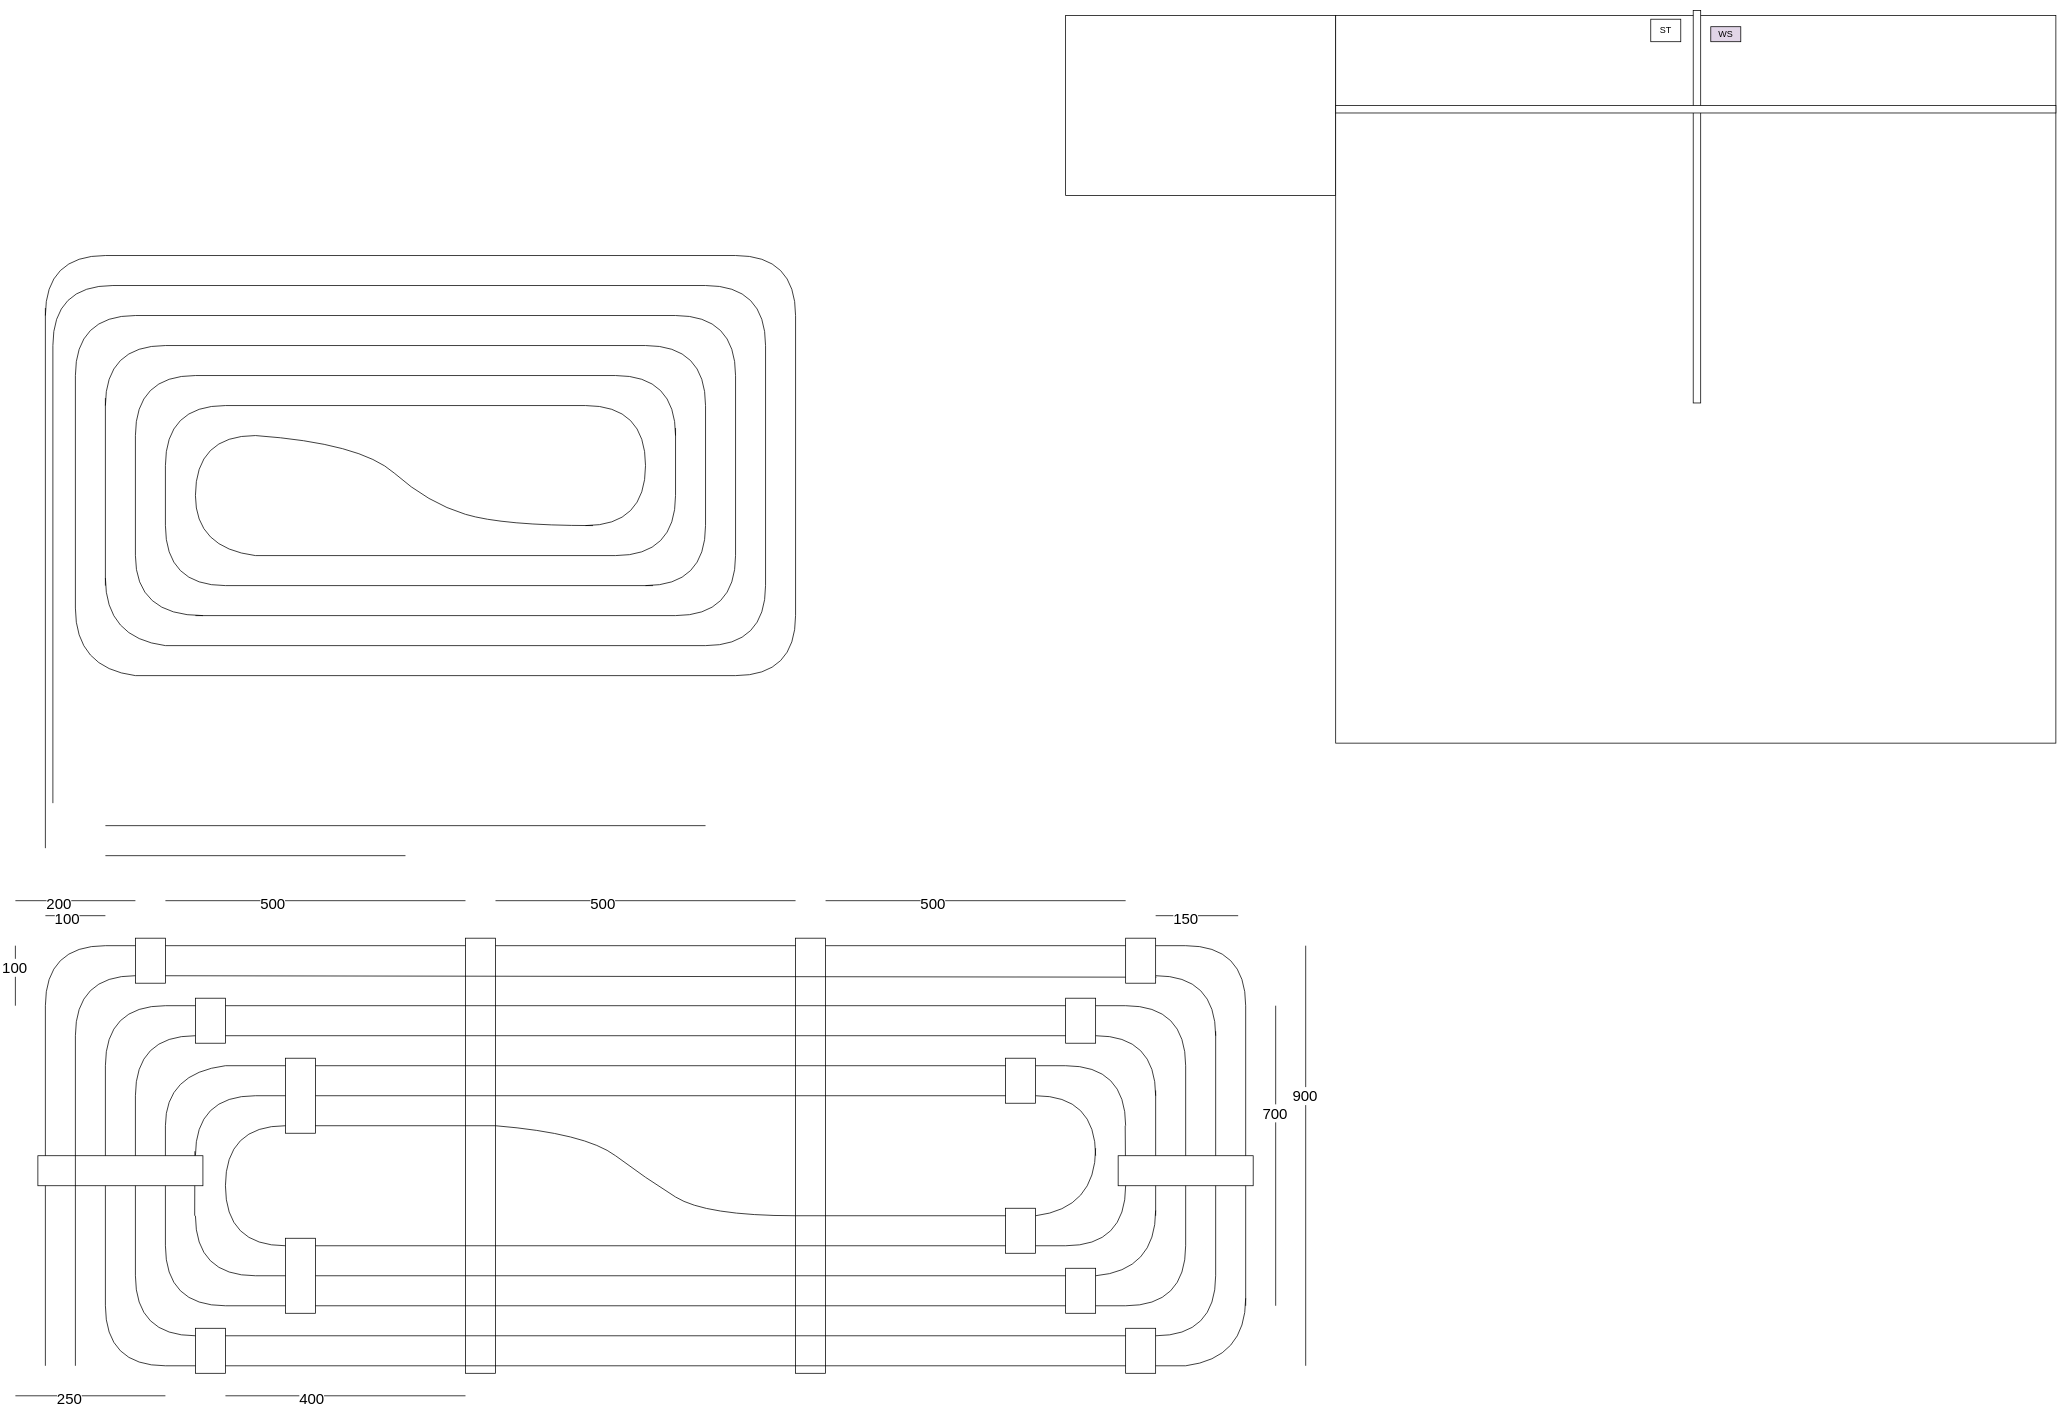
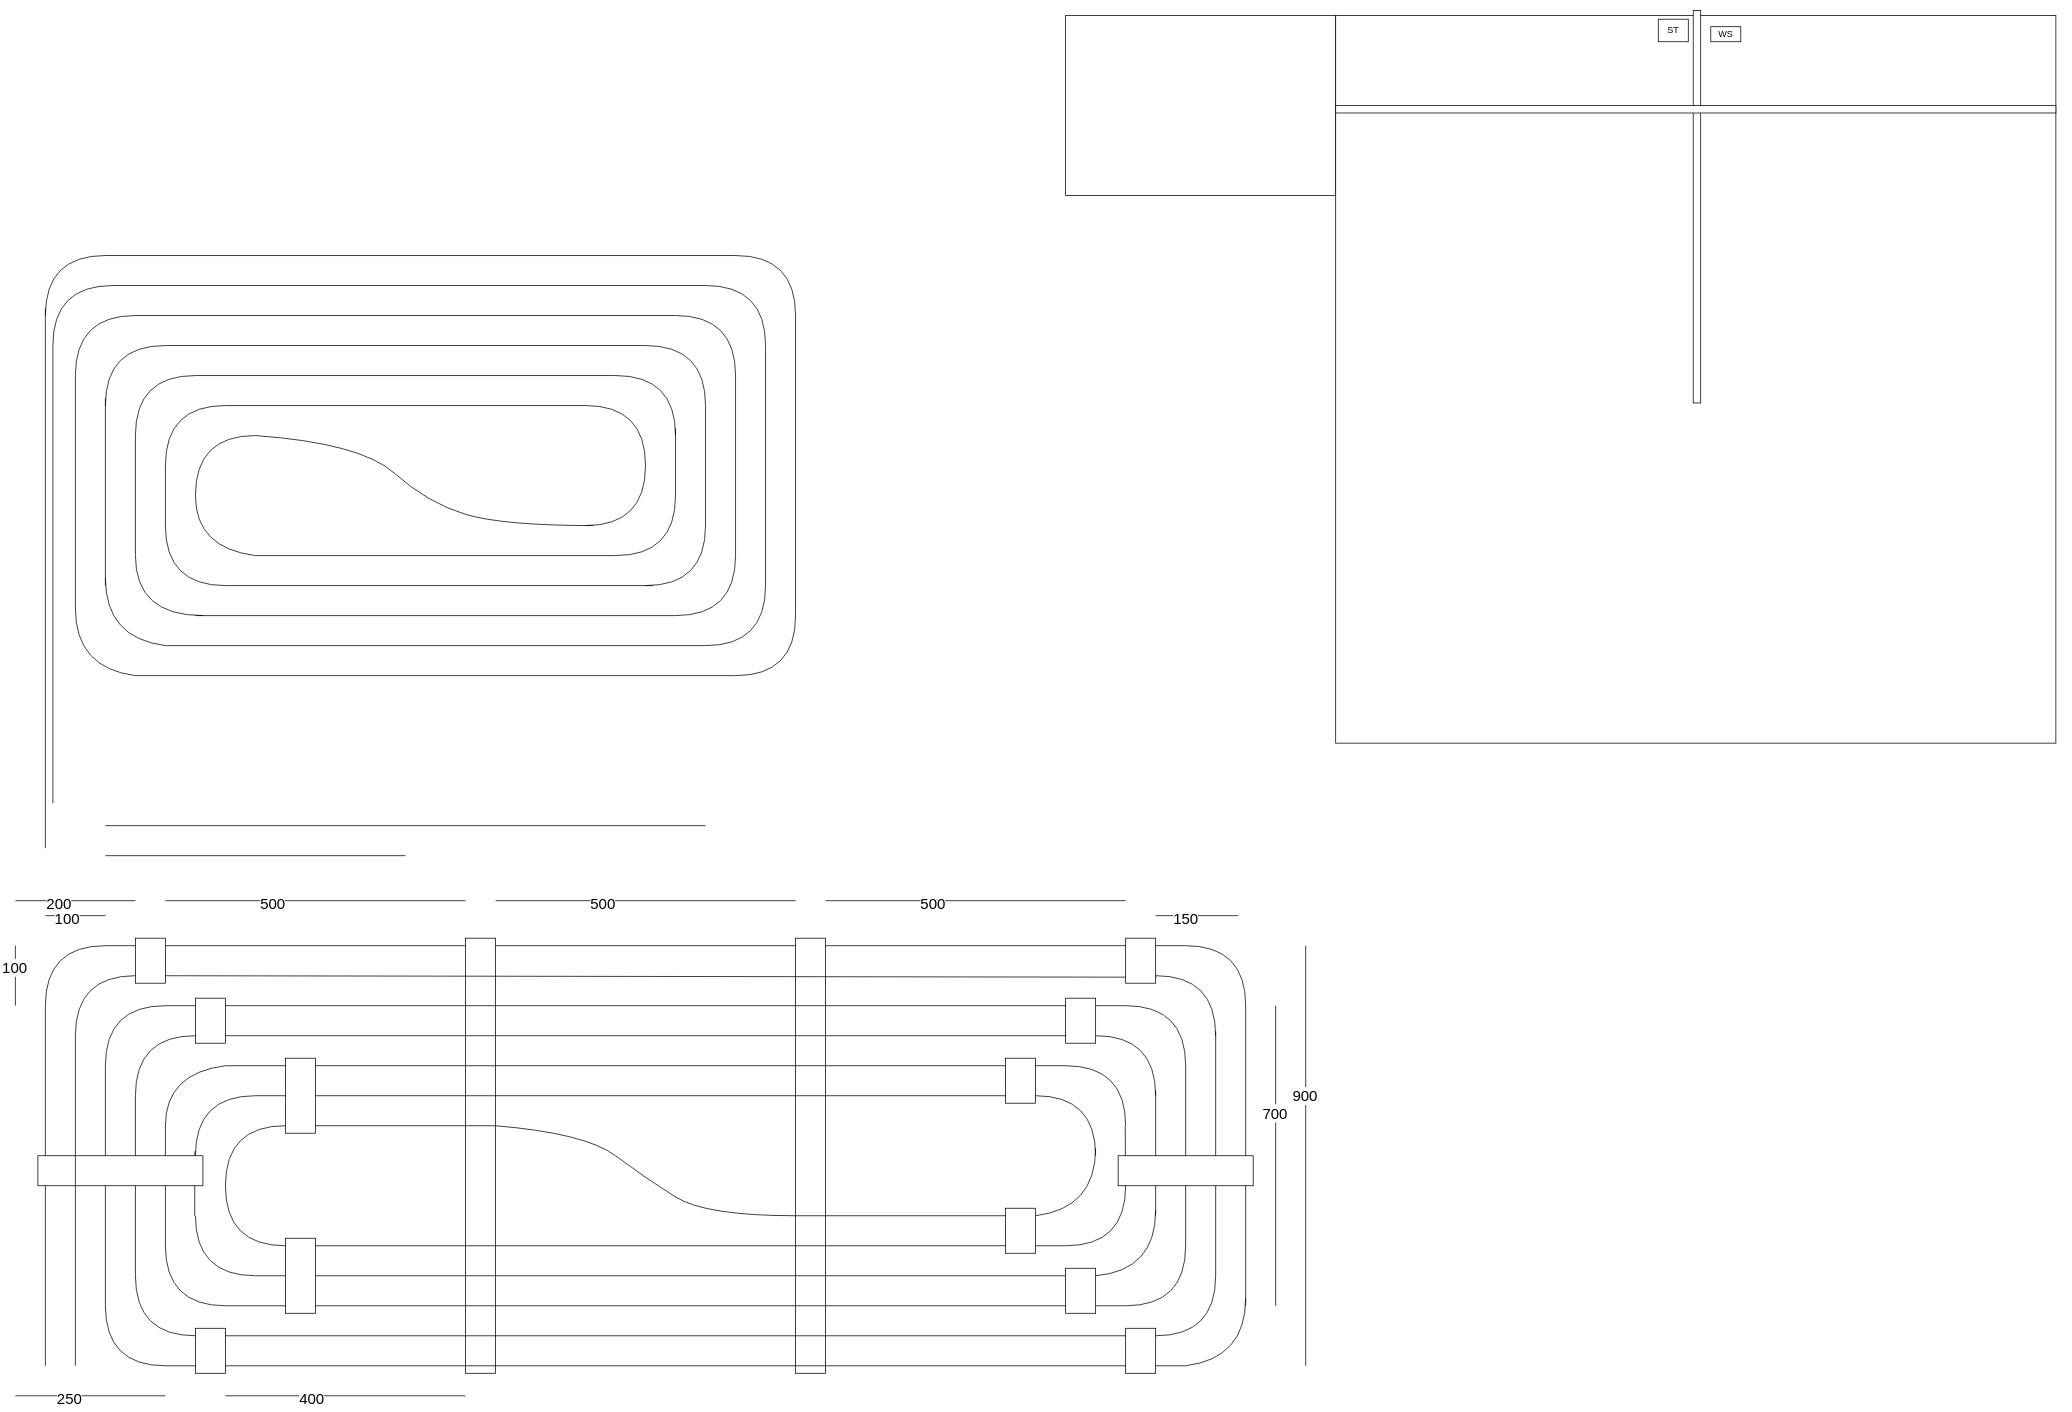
node "ST": moved (1665, 30) -> (1673, 30)
node "WS": fillcolor #e1d5e7 -> #ffffff
